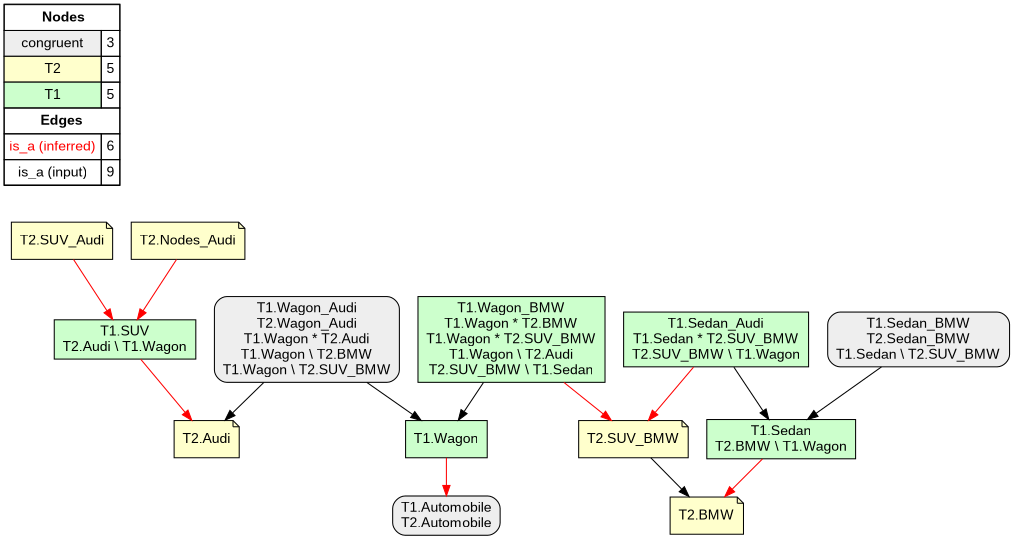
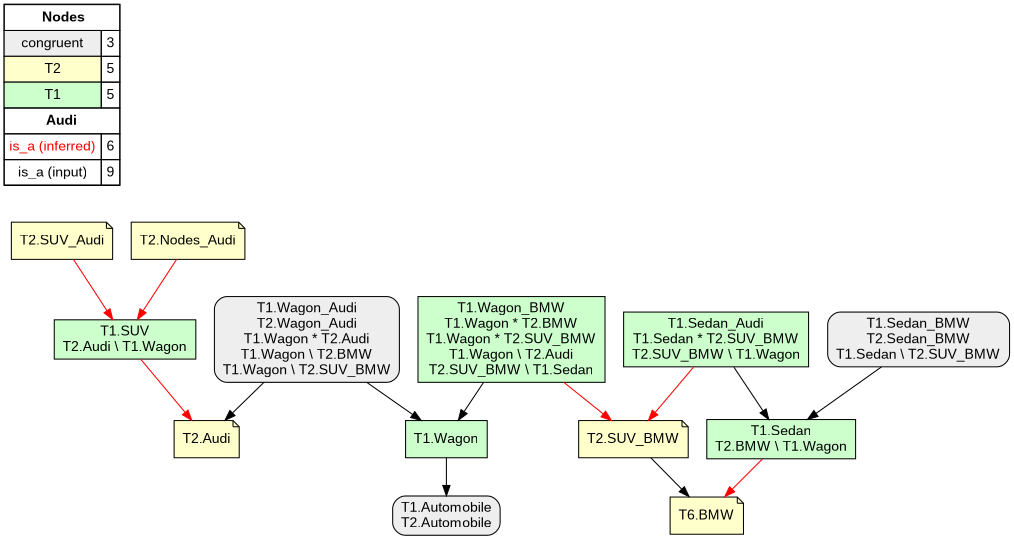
node "Nodes": text "Edges" -> "Audi"
edge "T1.Wagon" -> "T1.Automobile T2.Automobile": color #ff0000 -> #000000
node "T2.BMW": label "T2.BMW" -> "T6.BMW"
